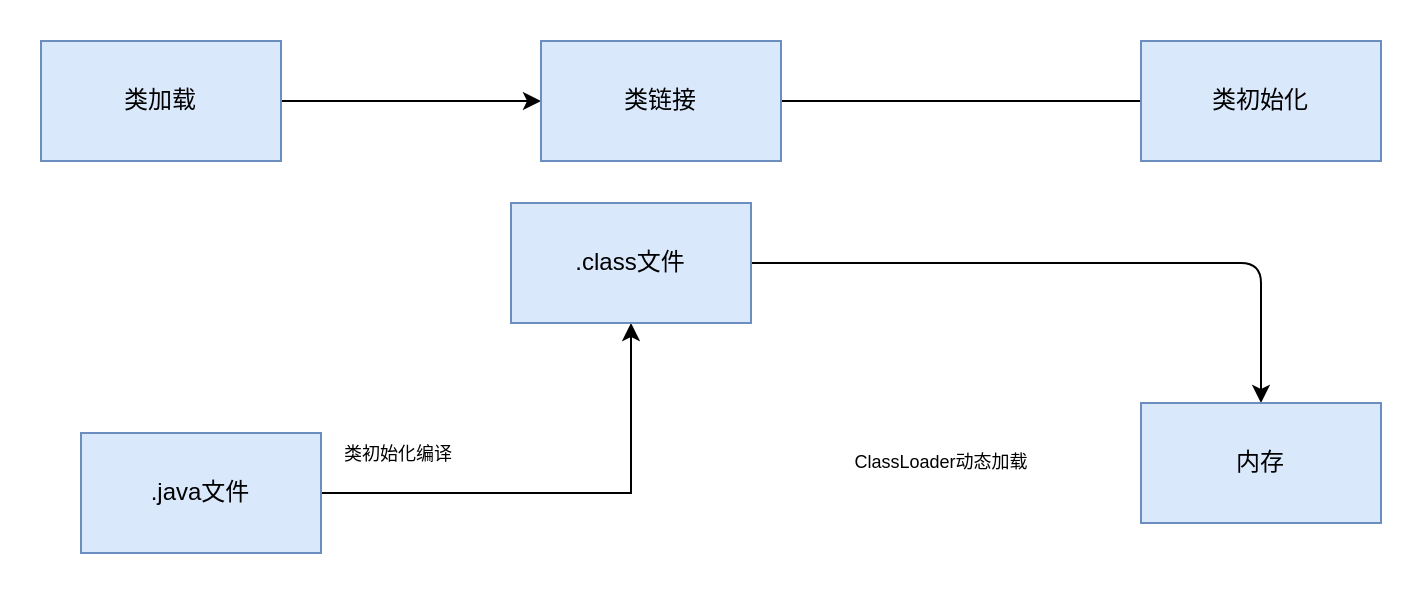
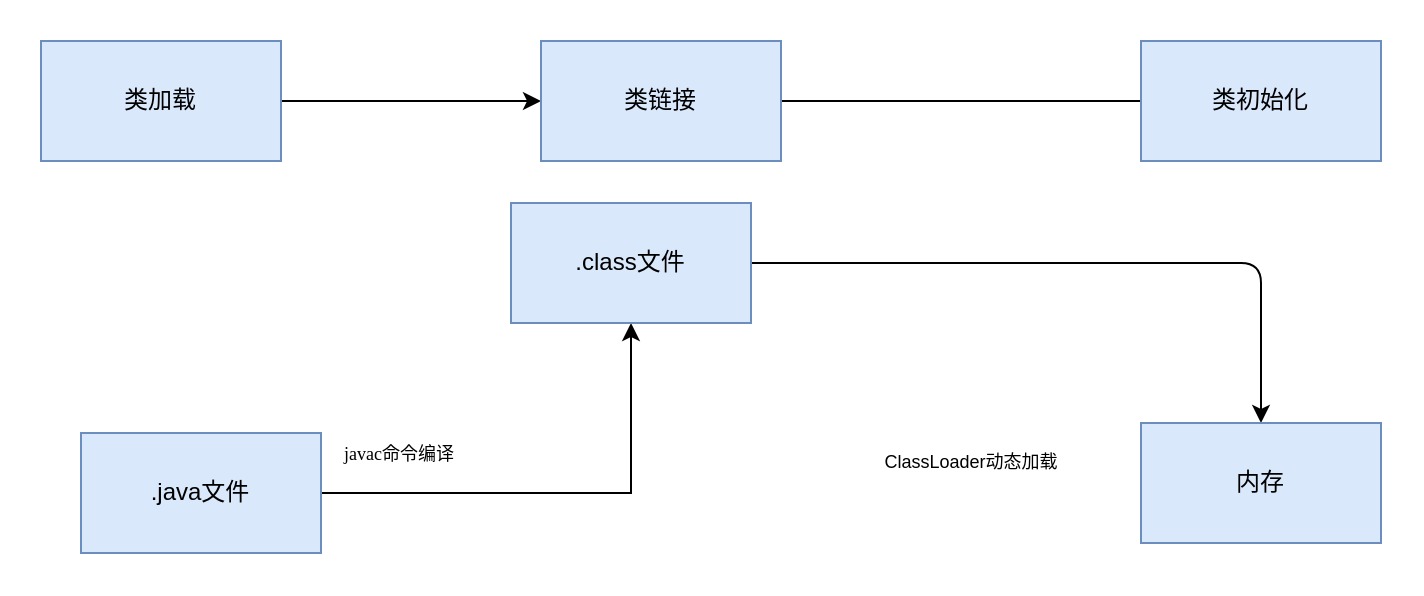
node "类初始化编译": label "类初始化编译" -> "javac命令编译"
node "ClassLoader动态加载": moved (941, 463) -> (971, 463)
node "内存": moved (1261, 463) -> (1261, 483)
